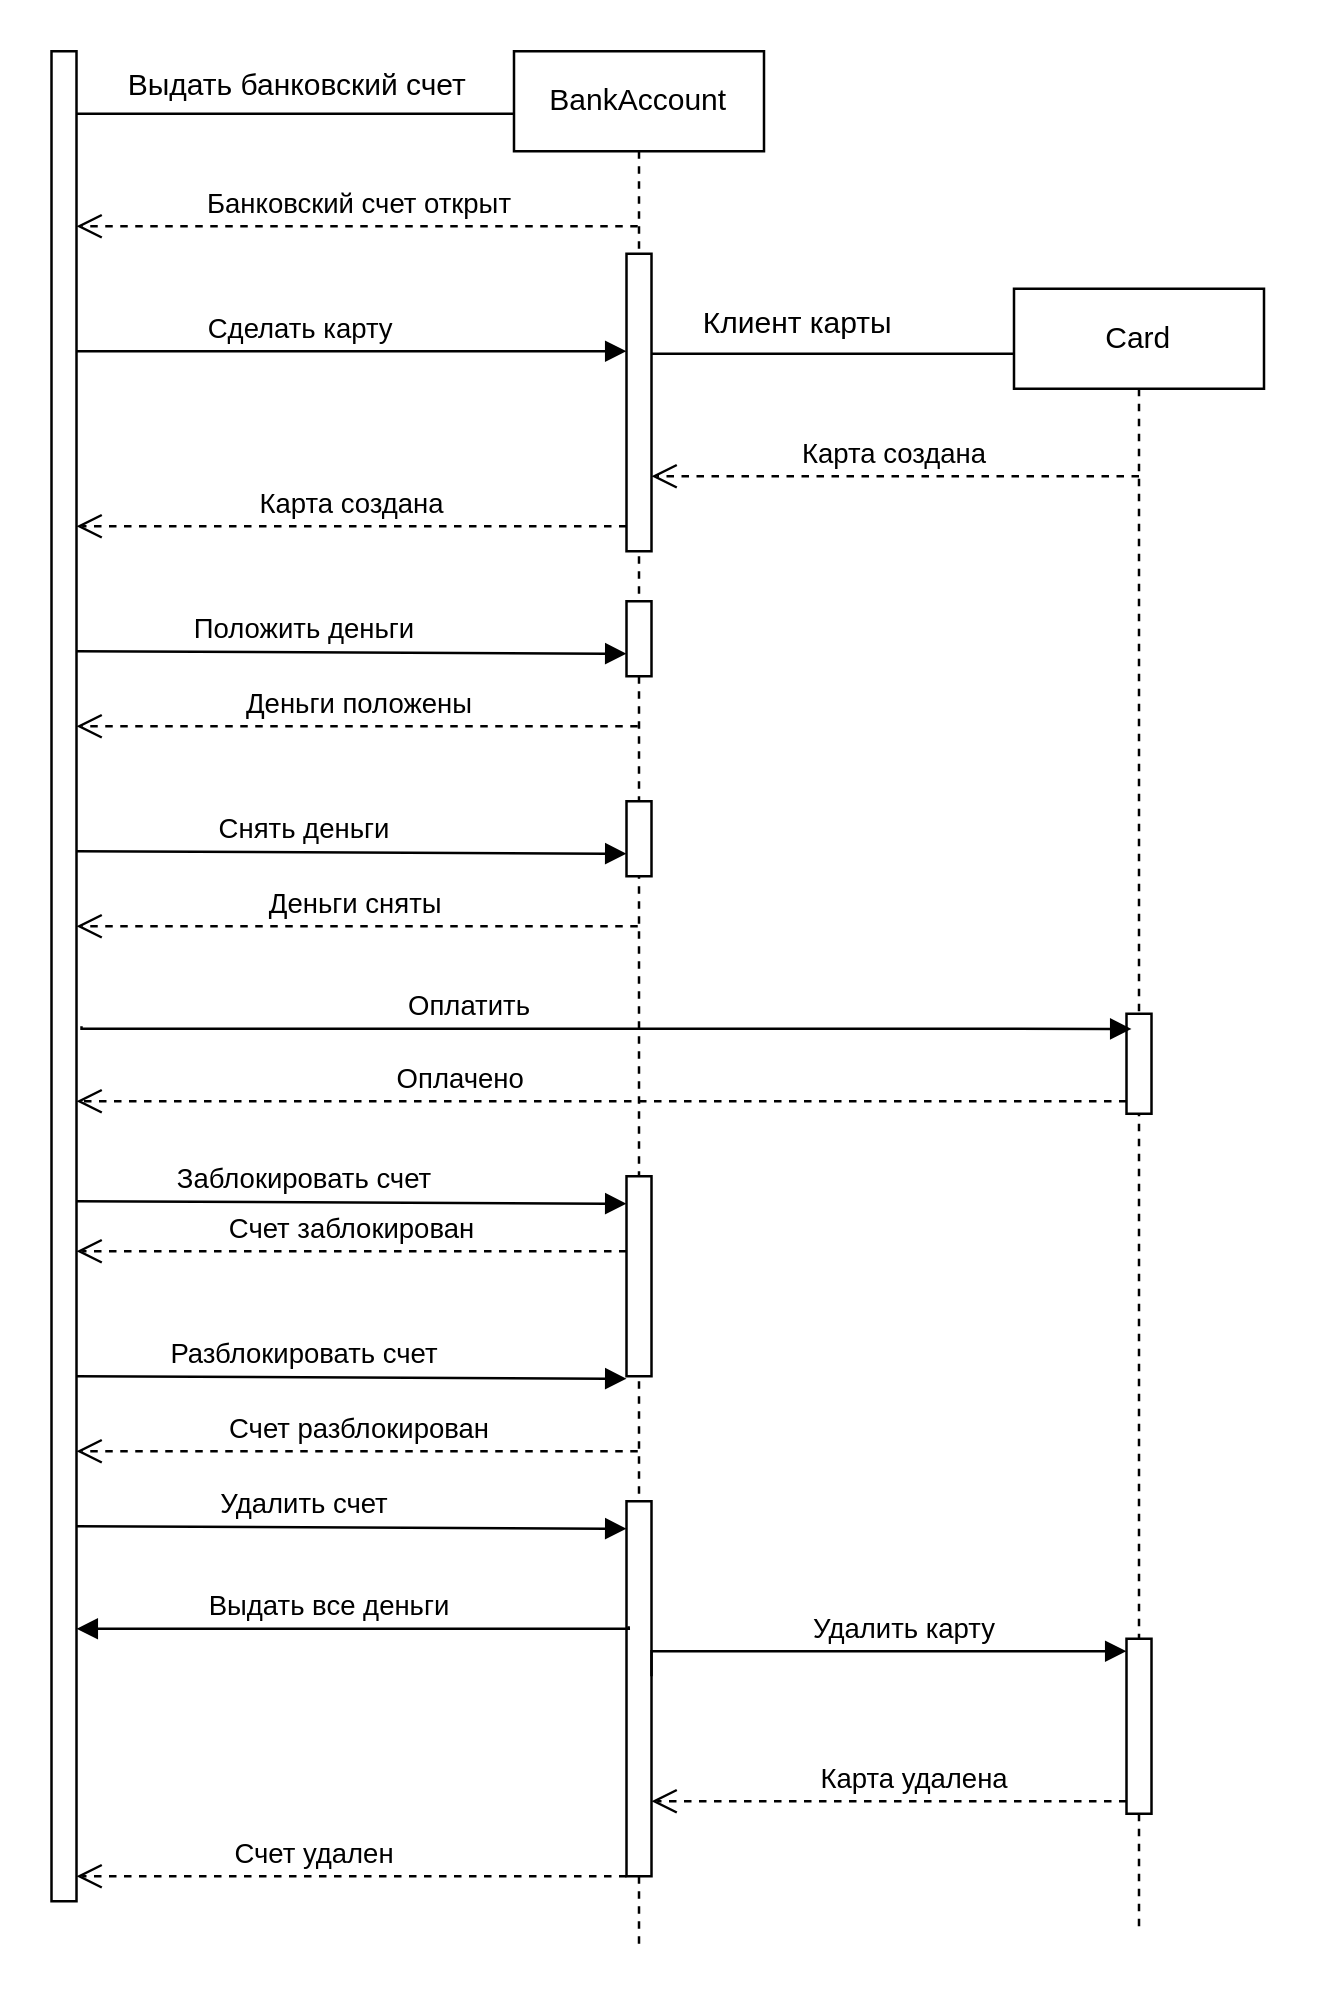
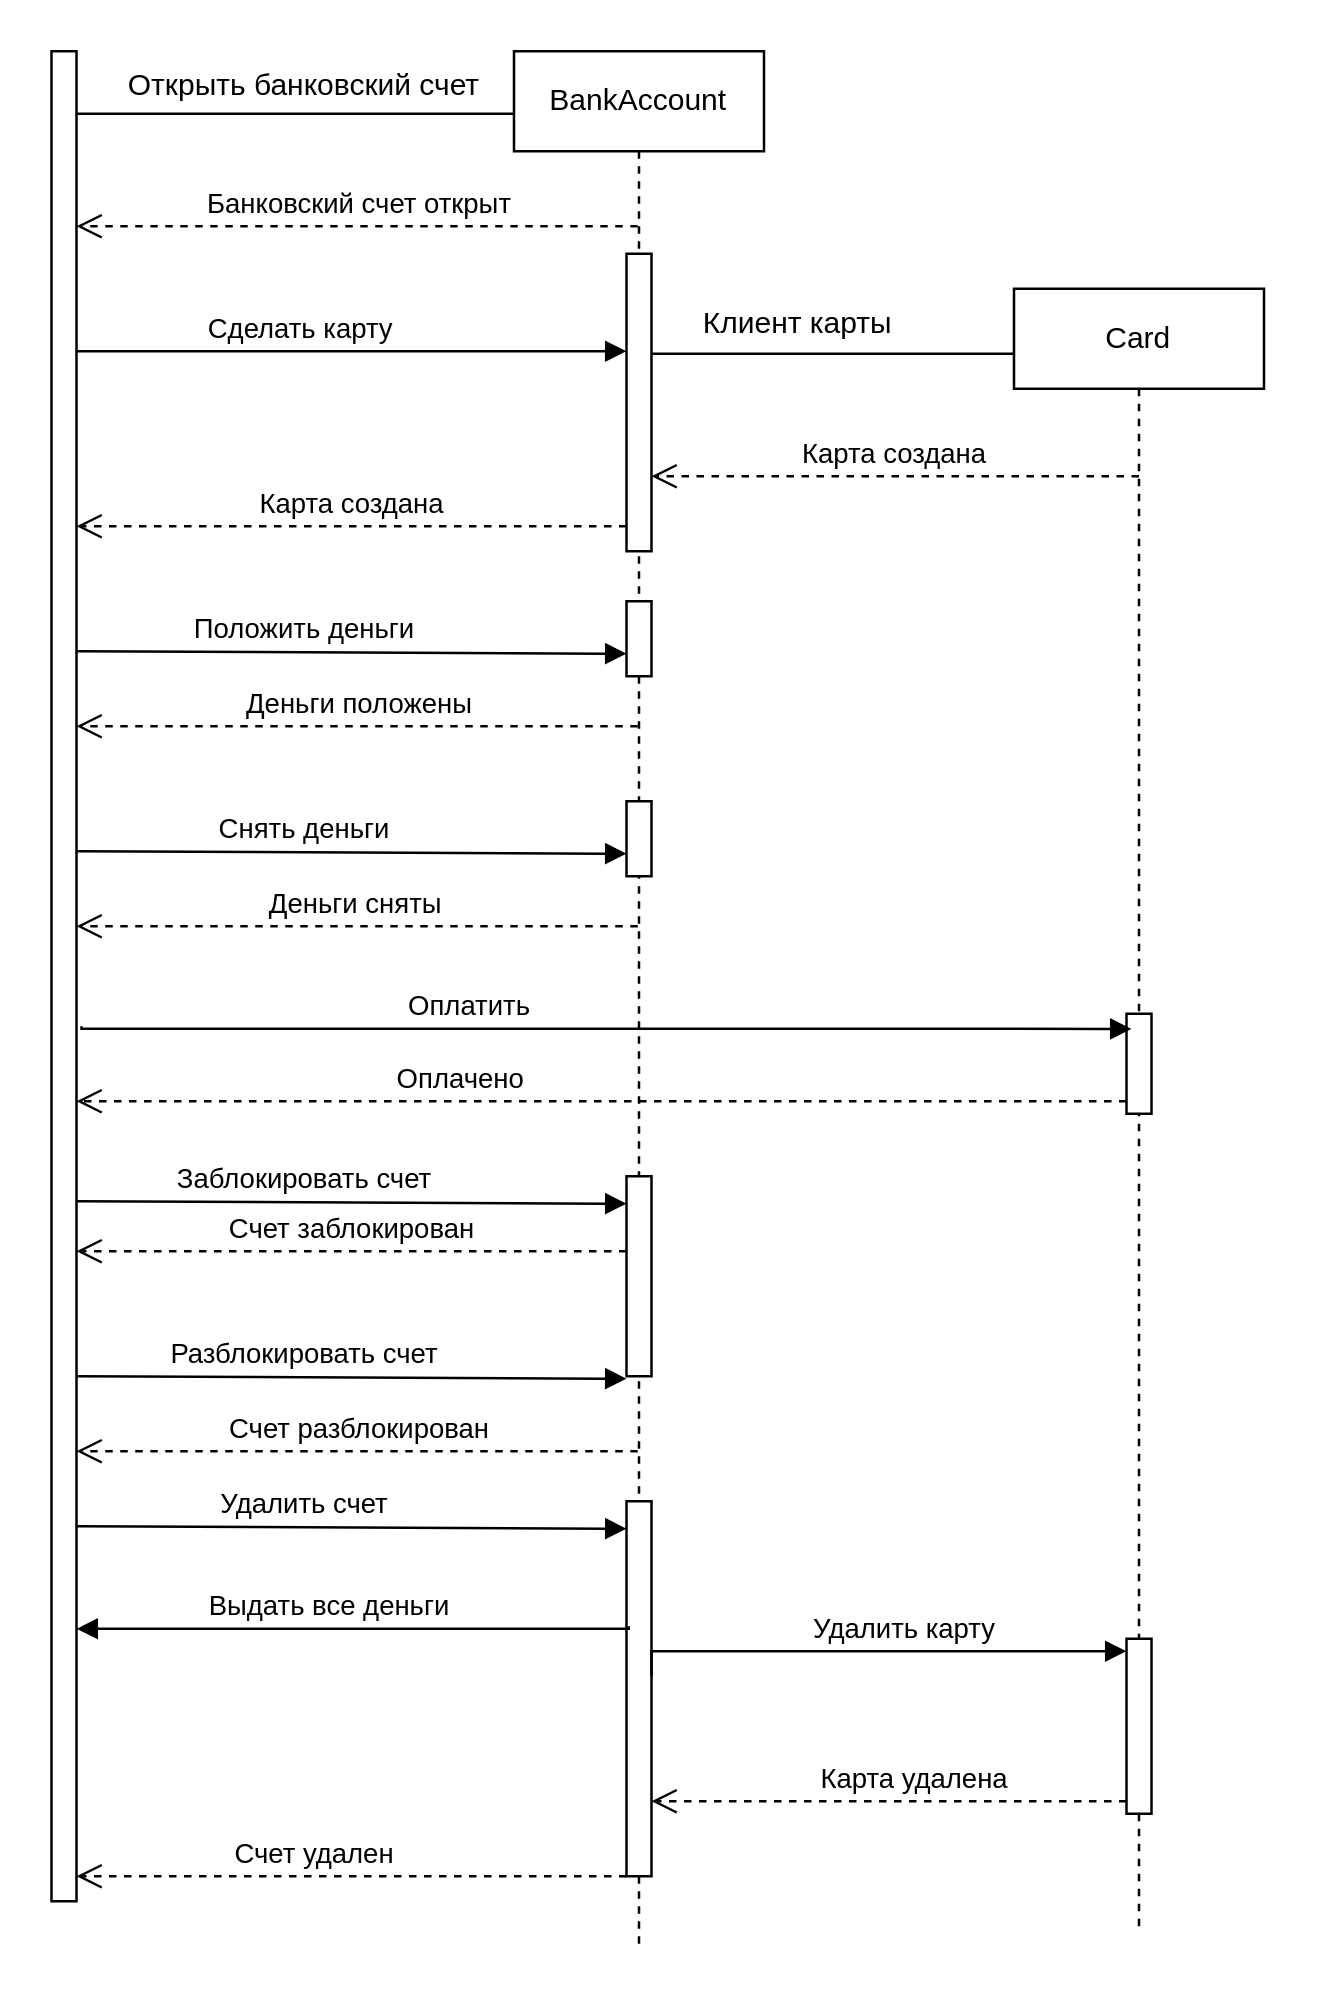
node "Выдать банковский счет": label "Выдать банковский счет" -> "Открыть банковский счет"
